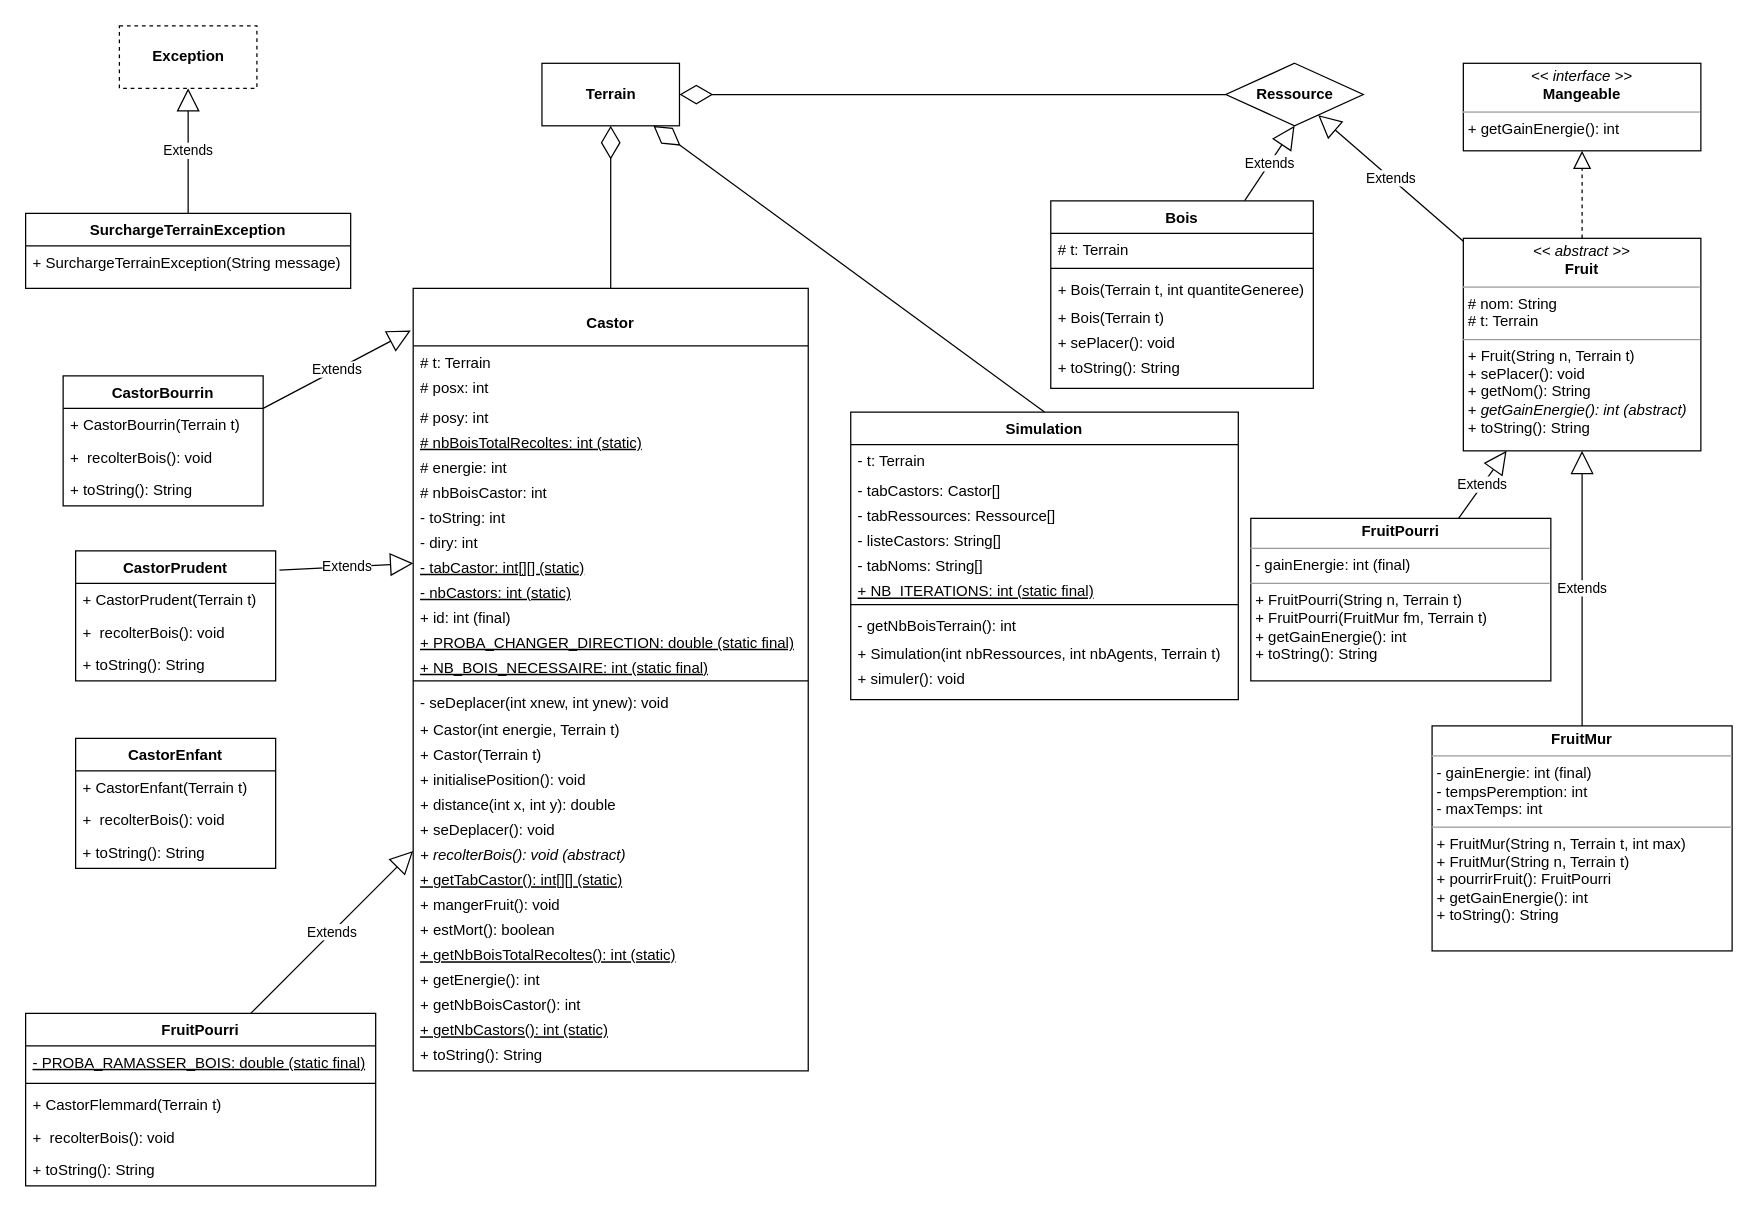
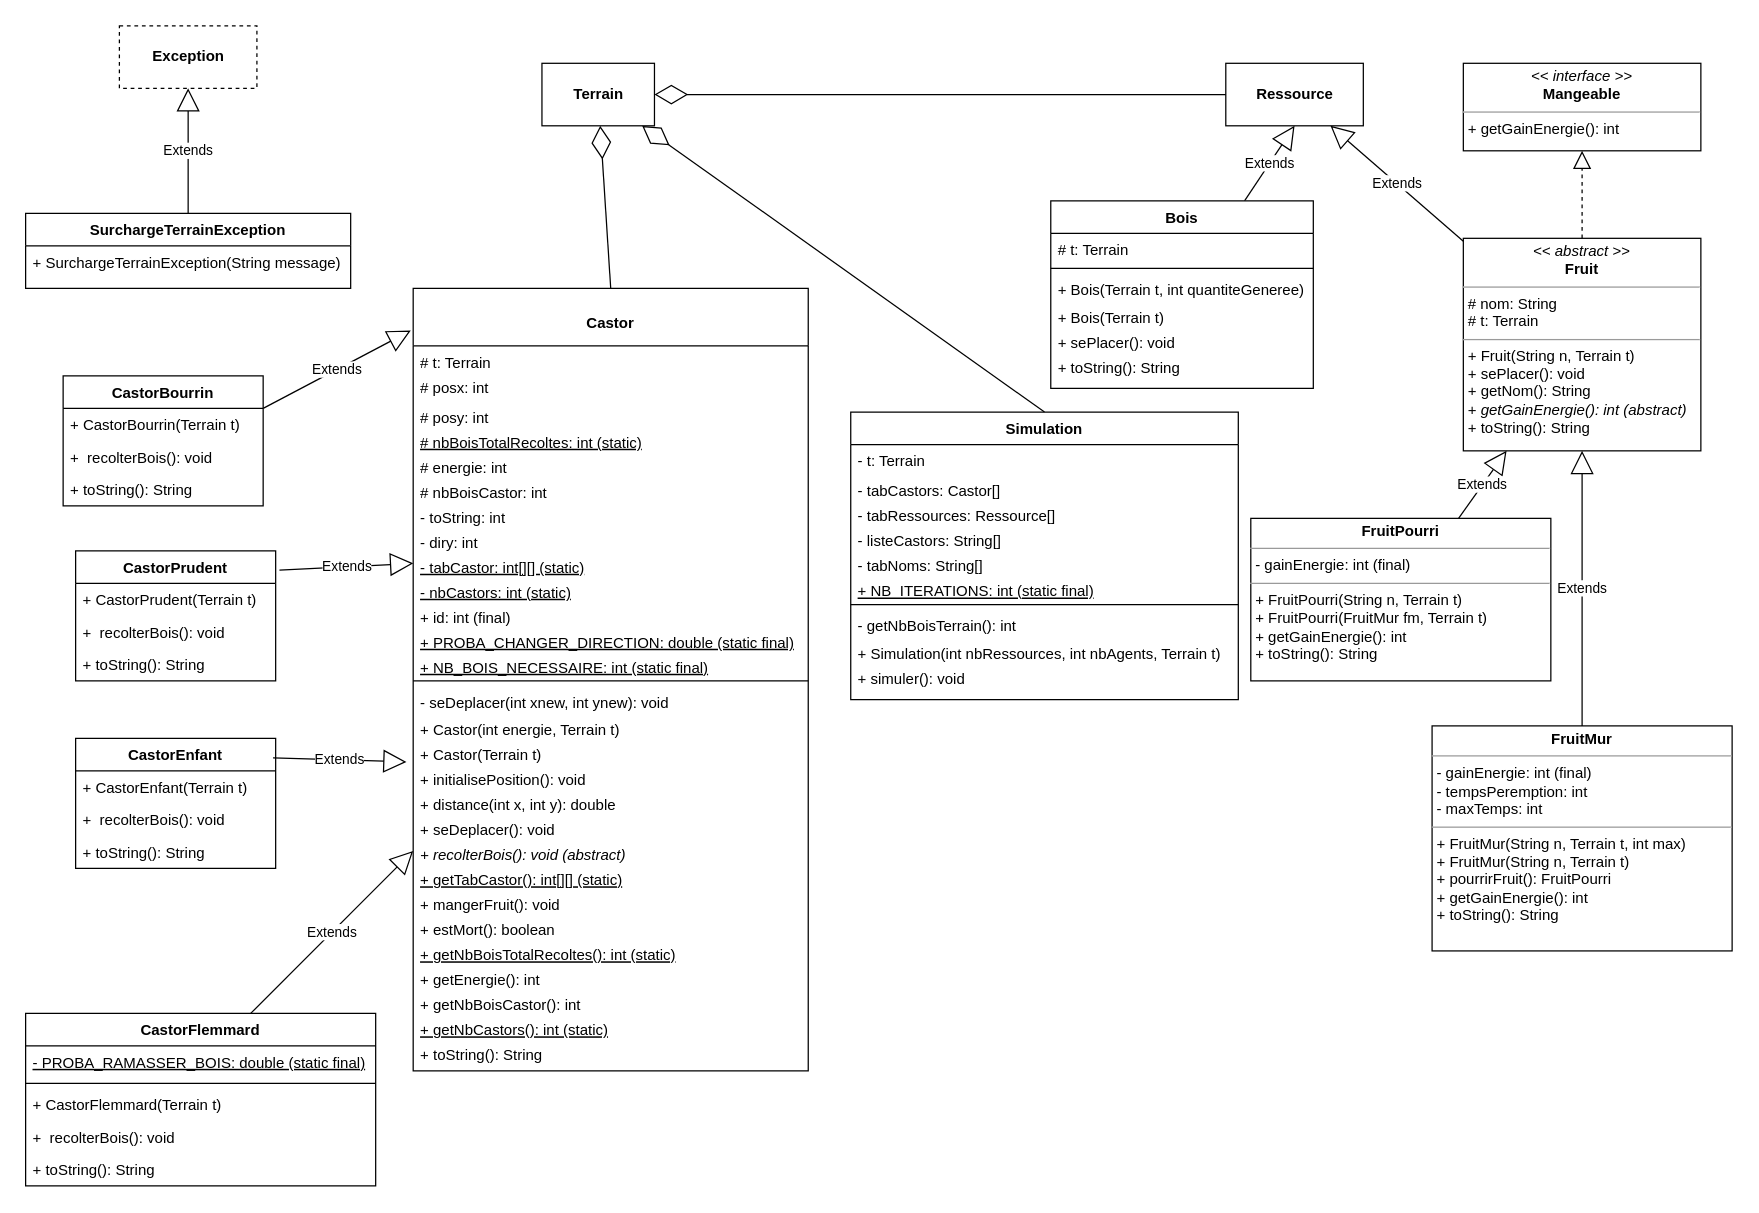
node "Terrain": size 138x63 -> 113x63
node "Ressource": shape diamond -> rectangle
edge "CastorEnfant" -> "+ initialisePosition(): void": added, label "Extends"
node "FruitPourri": label "FruitPourri" -> "CastorFlemmard"
